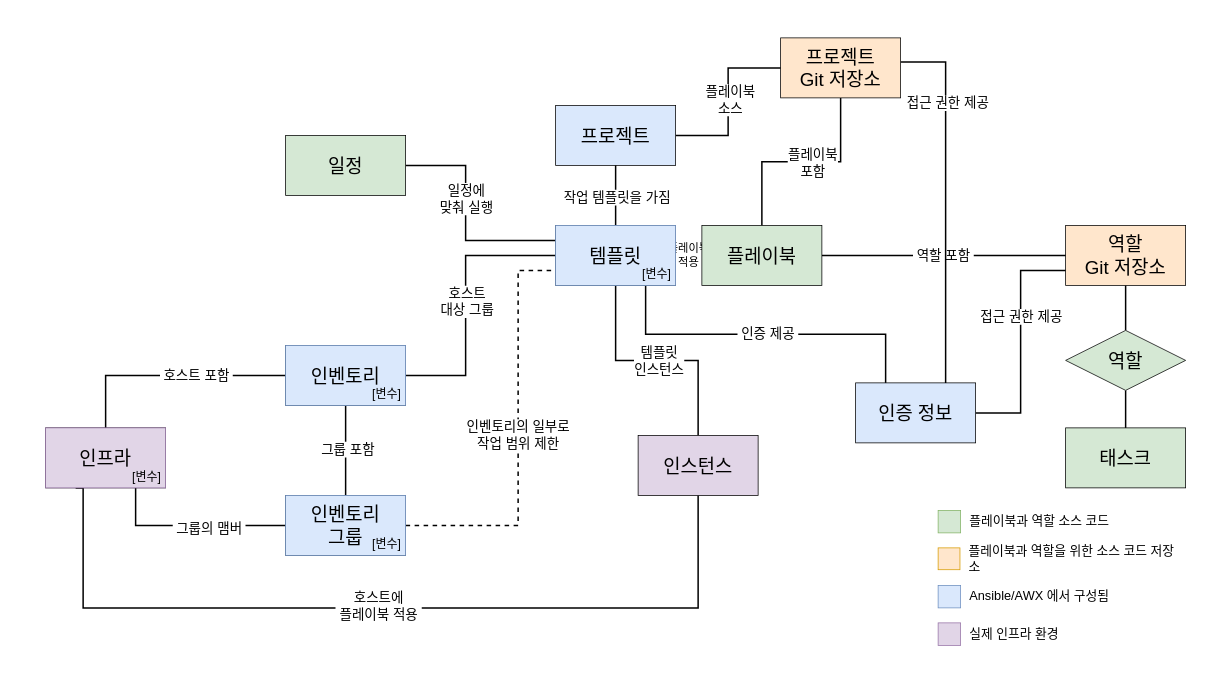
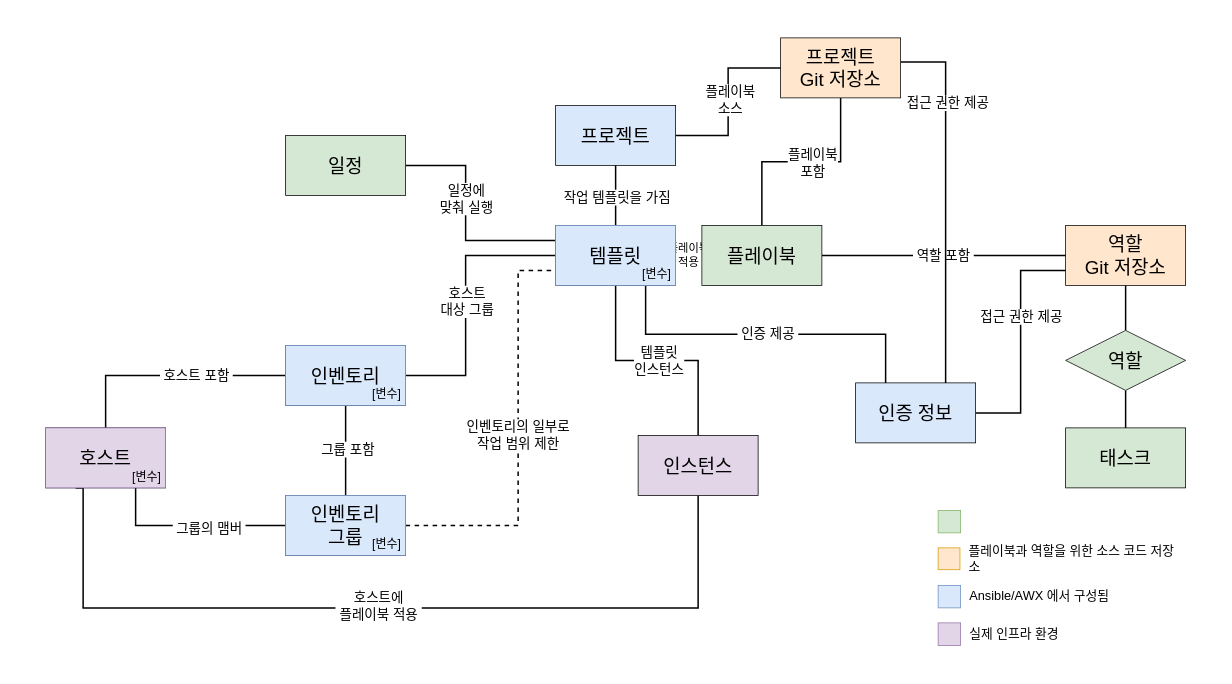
node "인프라": label "인프라" -> "호스트"
node "플레이북과 역할 소스 코드": removed
